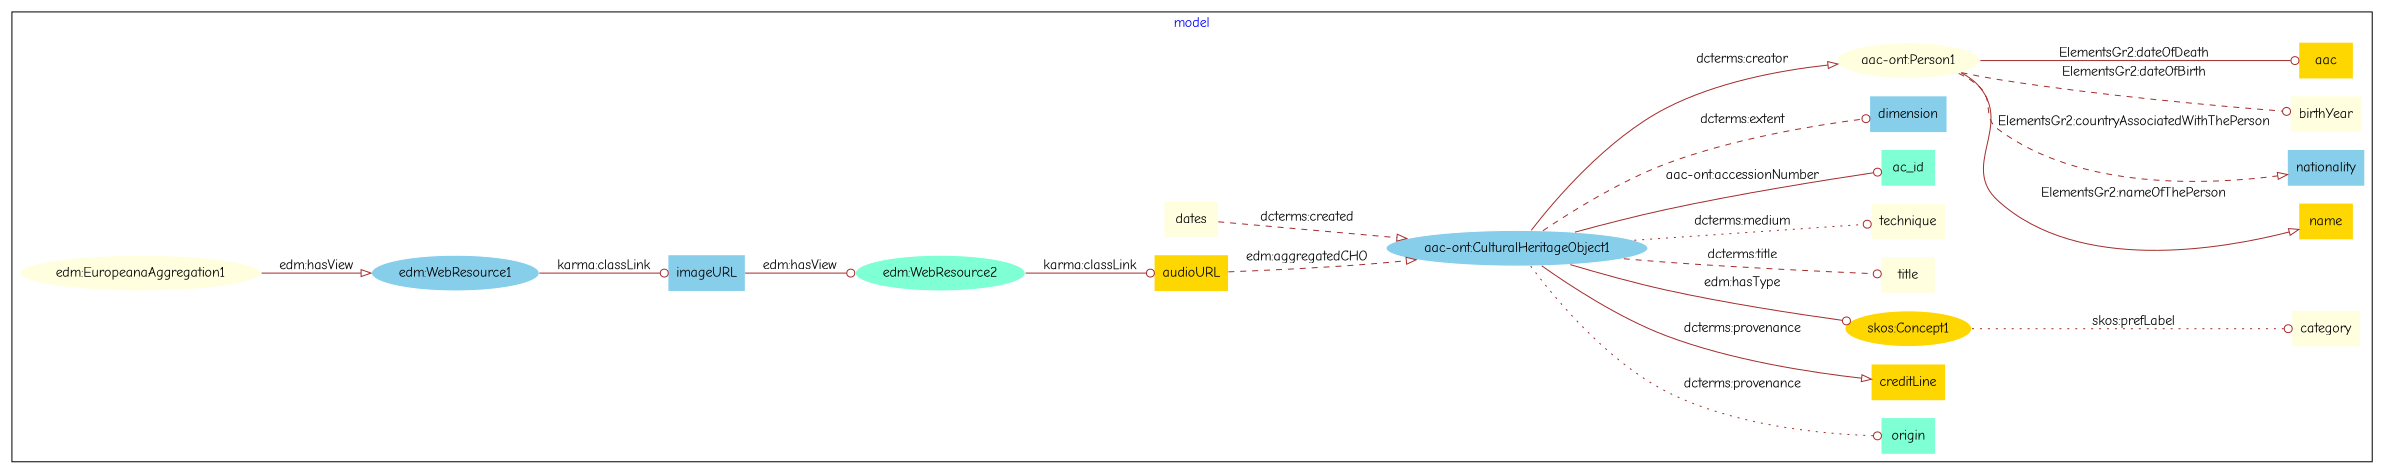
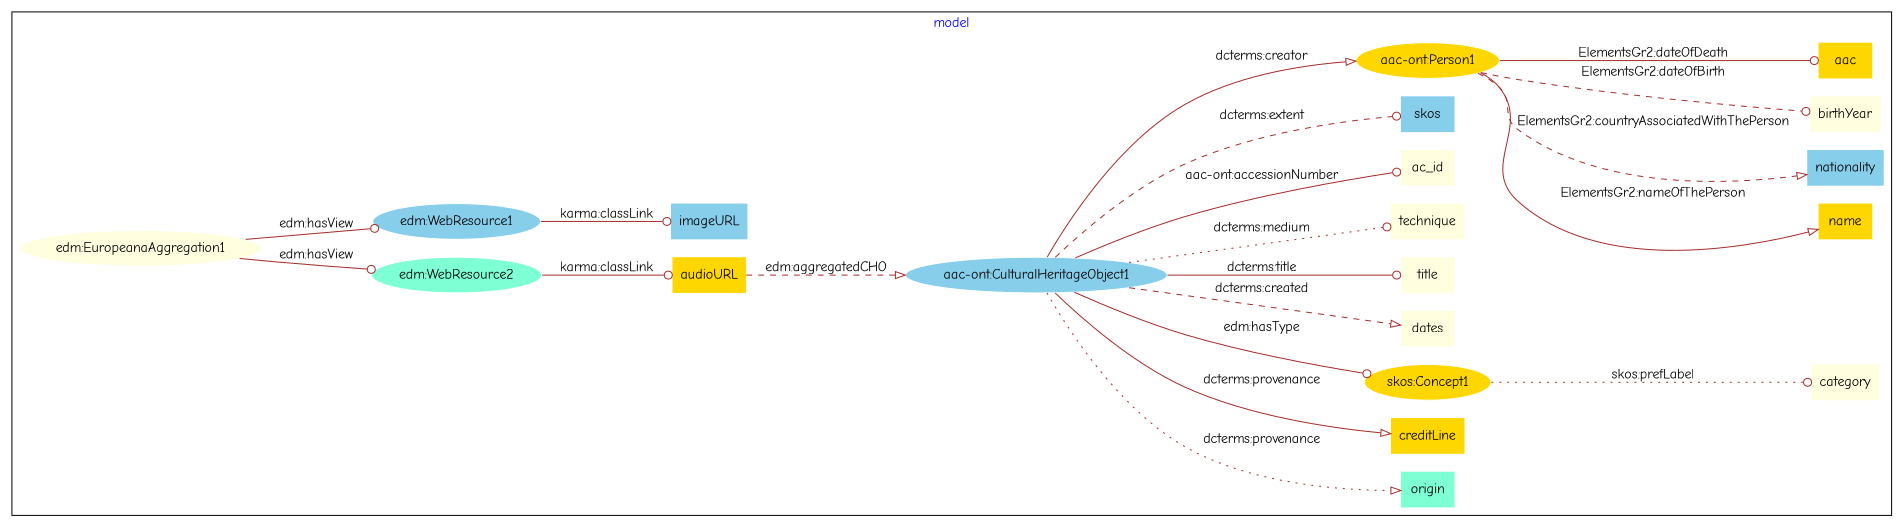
node "aac-ont:Person1": fillcolor lightyellow -> gold
node "dimension": label "dimension" -> "skos"
node "ac_id": fillcolor aquamarine -> lightyellow
edge "dates" -> "aac-ont:CulturalHeritageObject1": reversed
edge "aac-ont:CulturalHeritageObject1" -> "title": style dashed -> solid
edge "edm:EuropeanaAggregation1" -> "edm:WebResource1": arrowhead onormal -> odot
edge "imageURL" -> "edm:WebResource2": now "edm:EuropeanaAggregation1" -> "edm:WebResource2"
edge "aac-ont:CulturalHeritageObject1" -> "origin": arrowhead odot -> onormal
